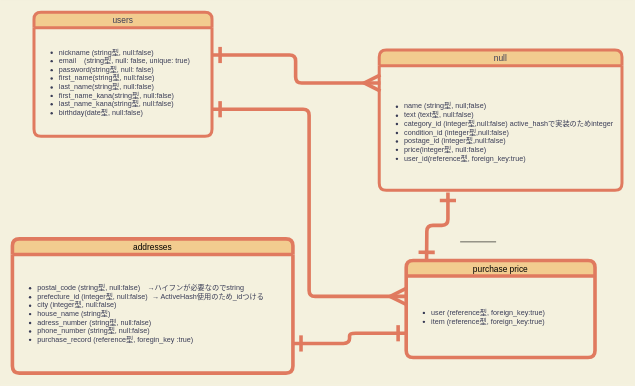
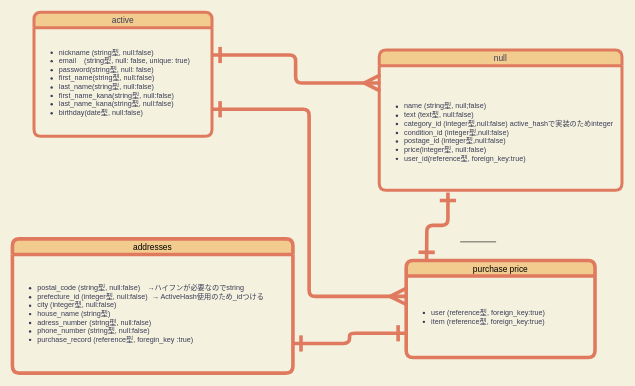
node "users": label "users" -> "active"
